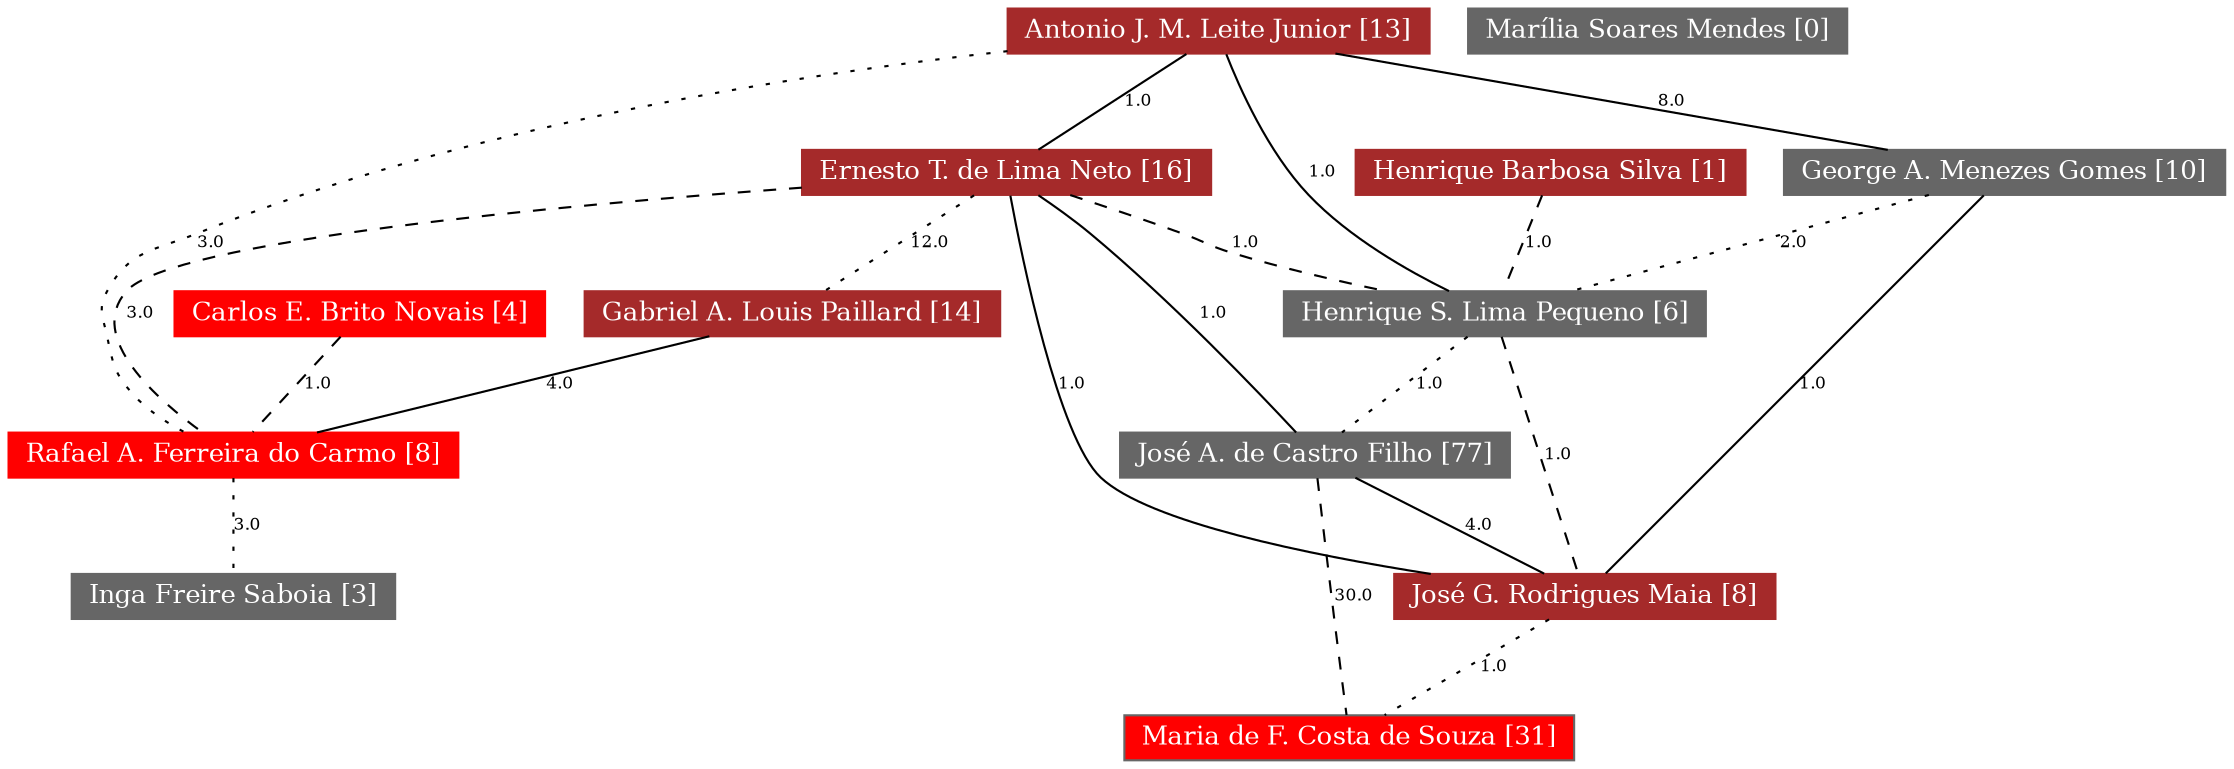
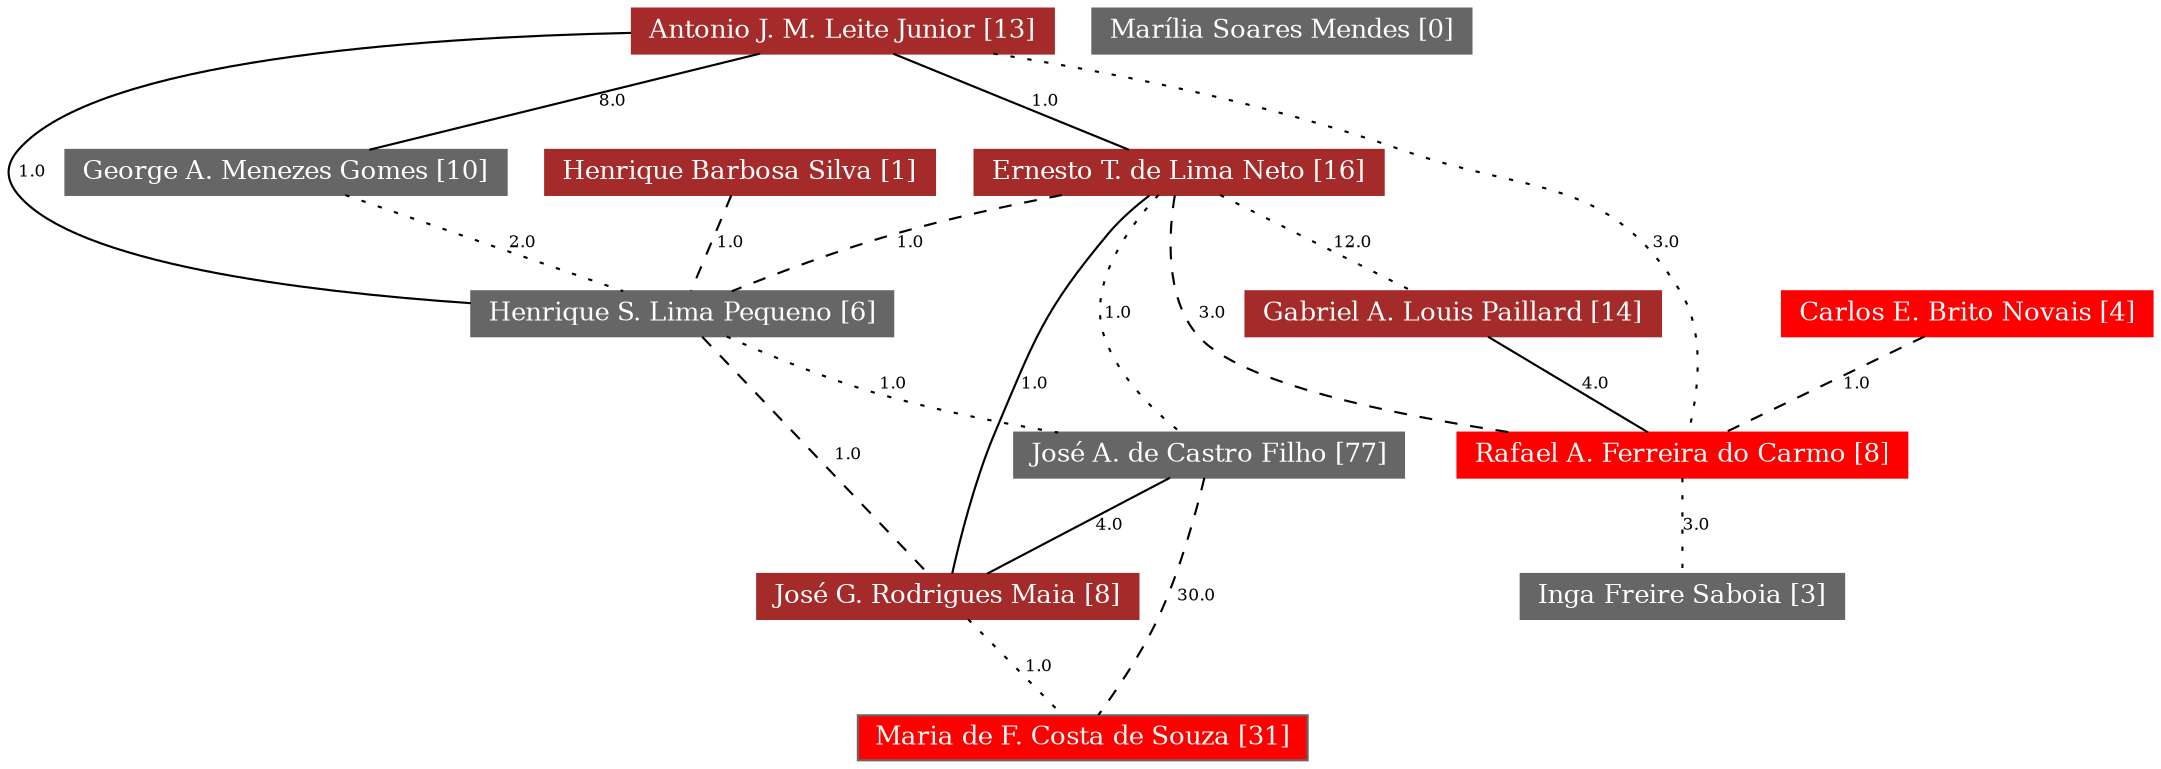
edge "Ernesto T. de Lima Neto [16]" -- "José A. de Castro Filho [77]": style solid -> dotted
edge "George A. Menezes Gomes [10]" -- "José G. Rodrigues Maia [8]": removed, label "1.0"
